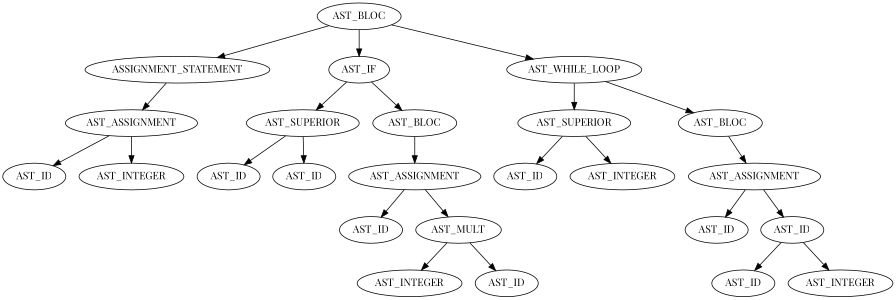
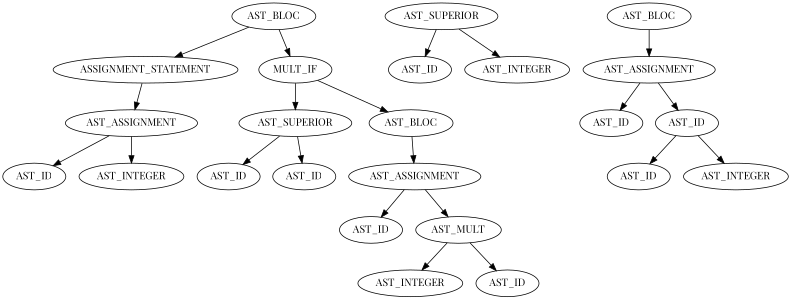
node "AST_IF": label "AST_IF" -> "MULT_IF"
node "AST_WHILE_LOOP": removed
